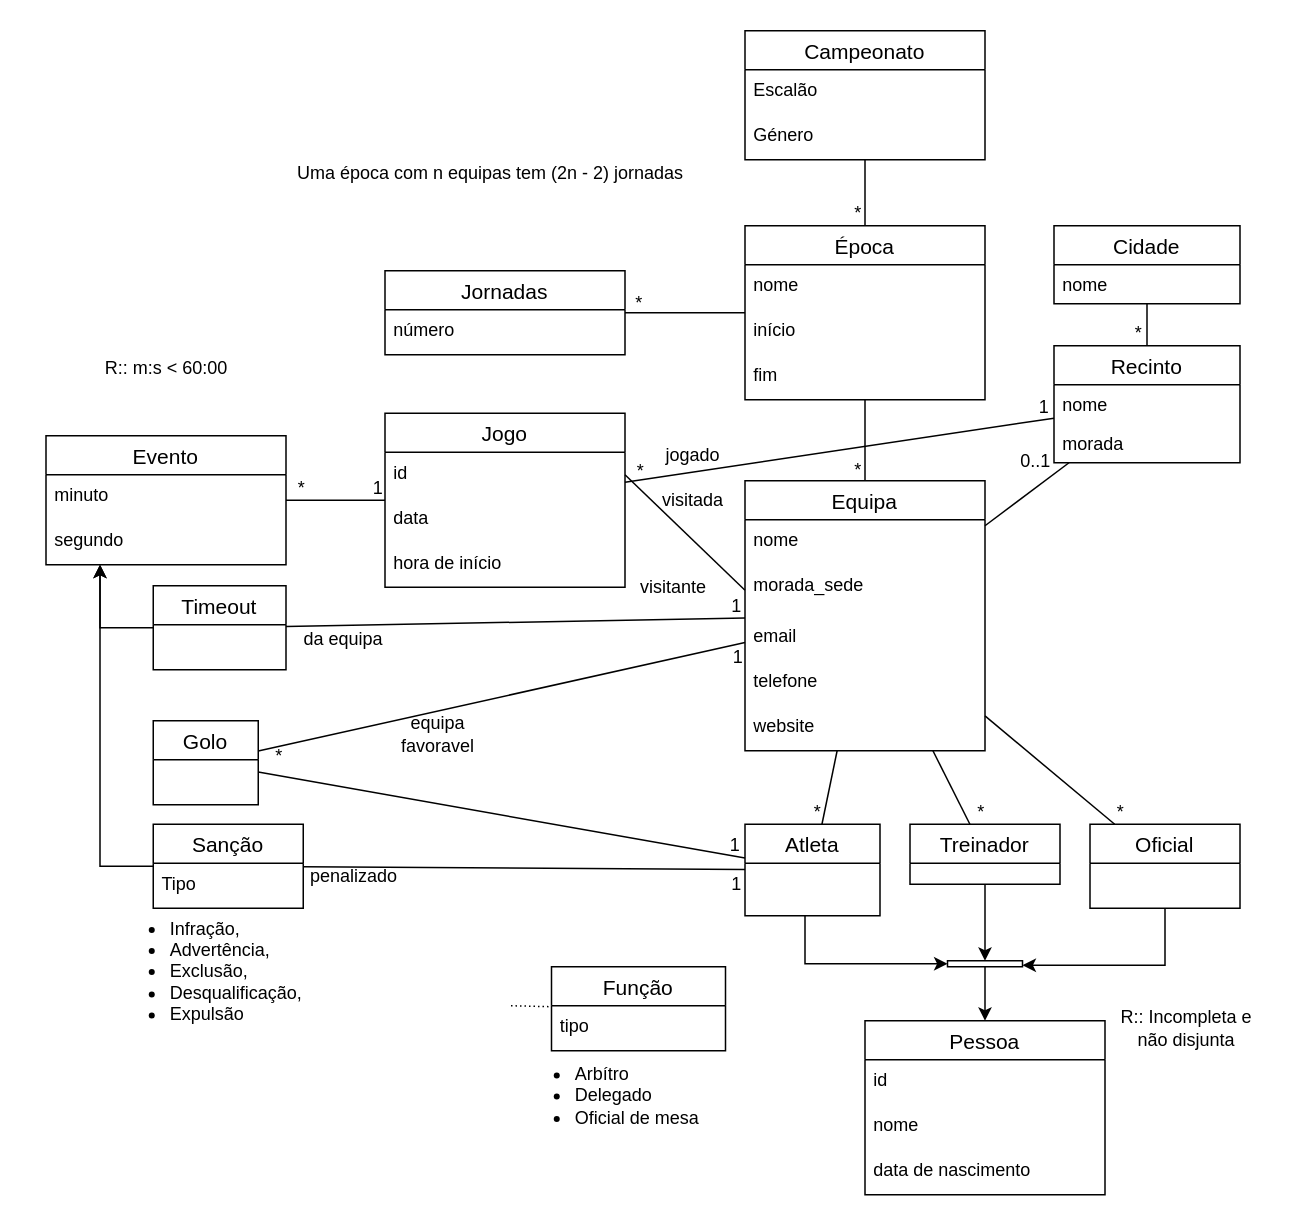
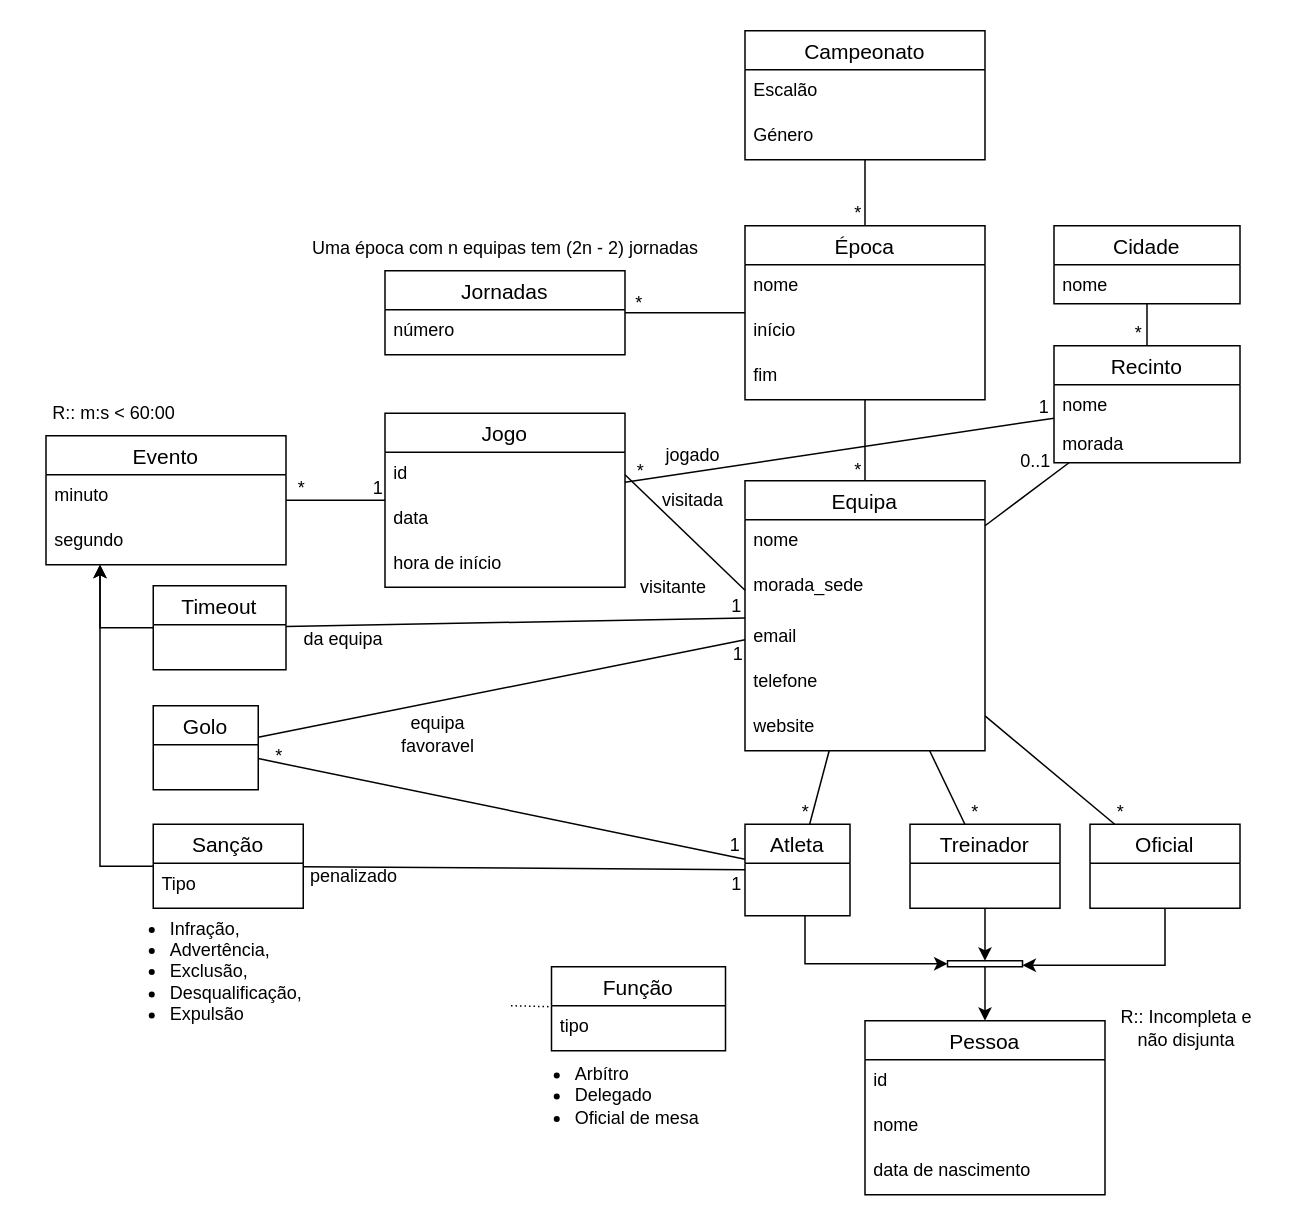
node "Uma época com n equipas tem (2n - 2) jornadas": moved (490, 173) -> (505, 248)
node "R:: m:s < 60:00": moved (166, 368) -> (113, 413)
node "Golo": moved (206, 763) -> (206, 748)
node "Treinador": size 150x60 -> 150x84
node "Atleta": size 135x92 -> 105x92
